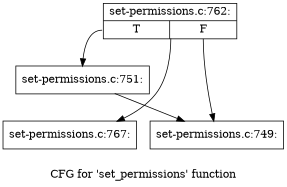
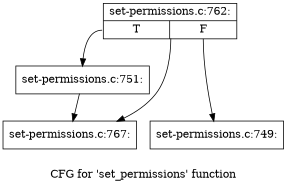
edge "set-permissions.c:751:" -> "set-permissions.c:749:": now "set-permissions.c:751:" -> "set-permissions.c:767:"
